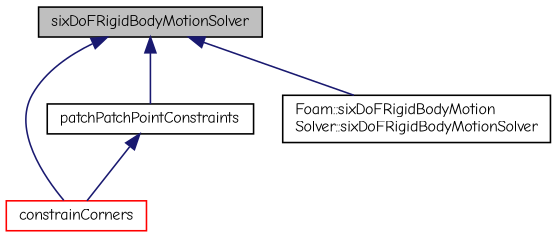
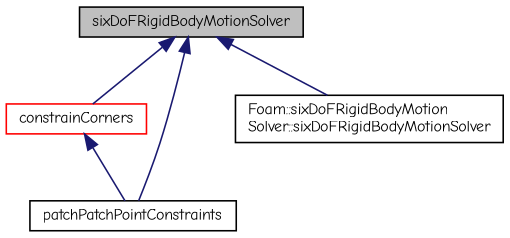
edge "constrainCorners" -> "patchPatchPointConstraints": reversed
